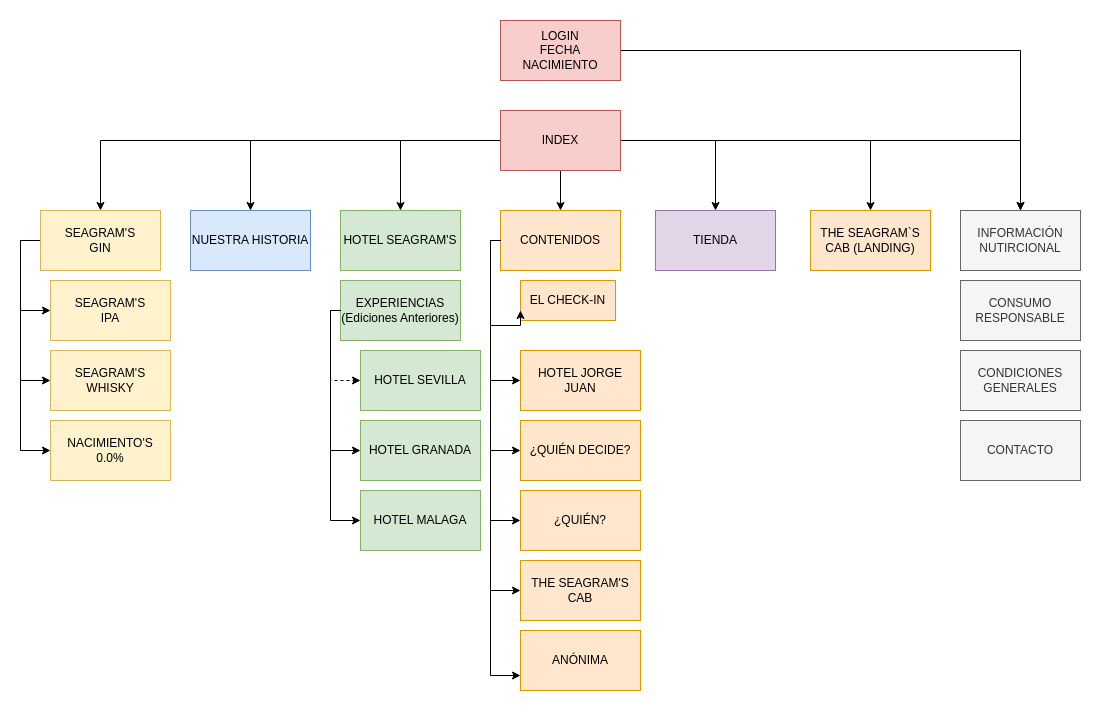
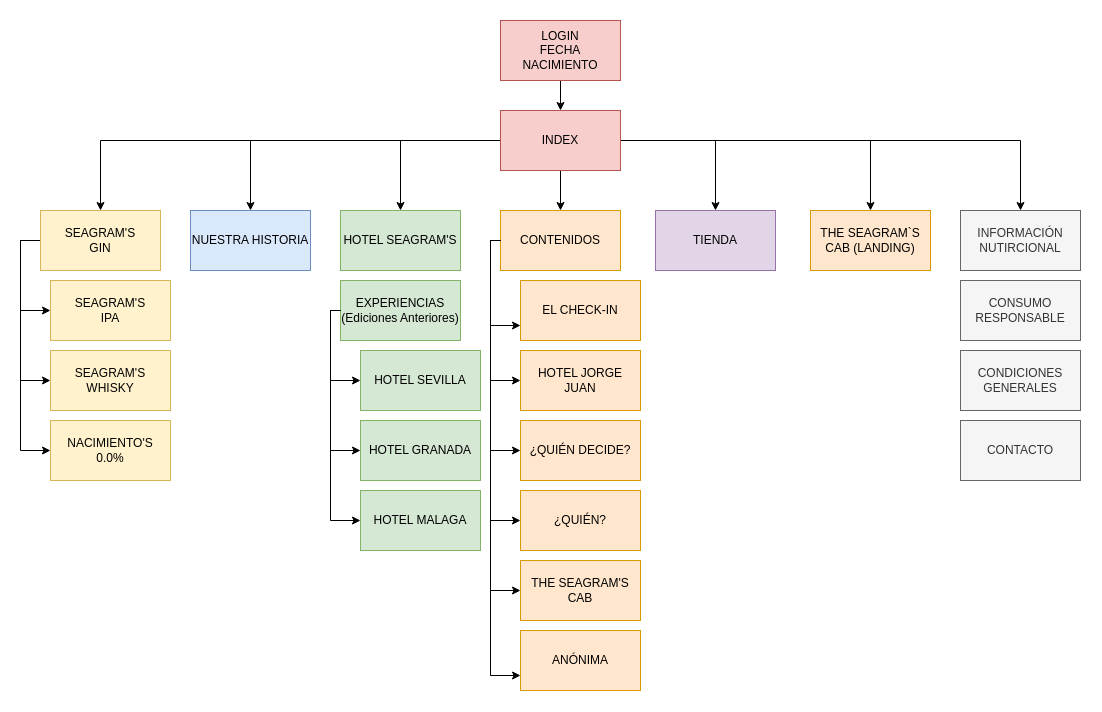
edge "LOGIN FECHA NACIMIENTO" -> "INFORMACIÓN NUTIRCIONAL": now "LOGIN FECHA NACIMIENTO" -> "INDEX"
node "EL CHECK-IN": size 95x40 -> 120x60
edge "EXPERIENCIAS (Ediciones Anteriores)" -> "HOTEL SEVILLA": style dashed -> solid
